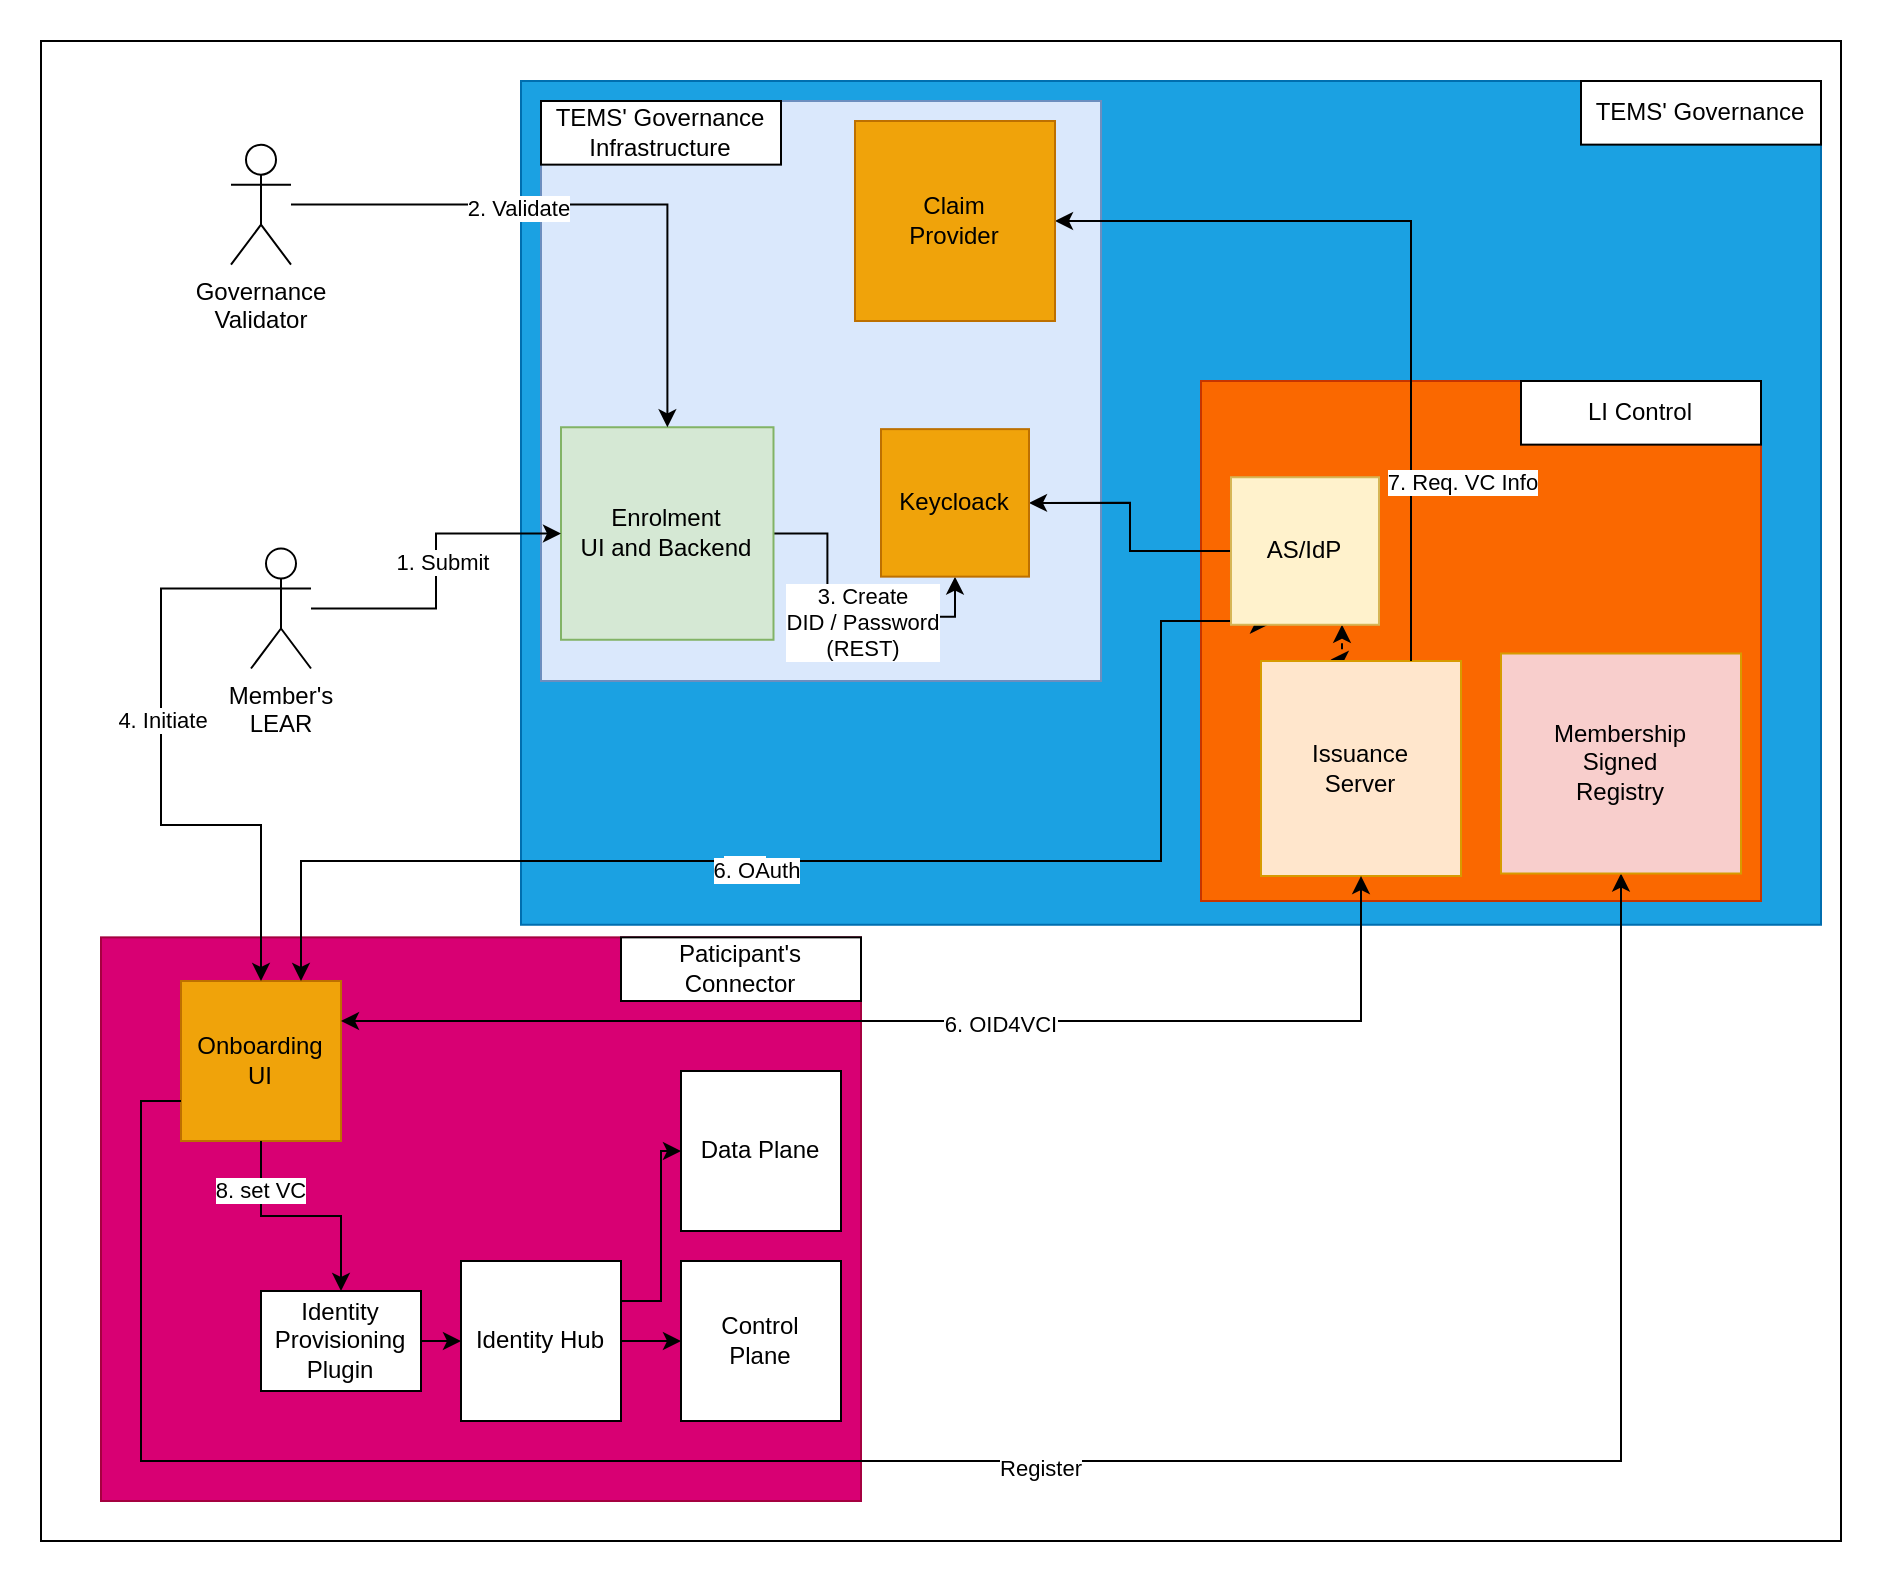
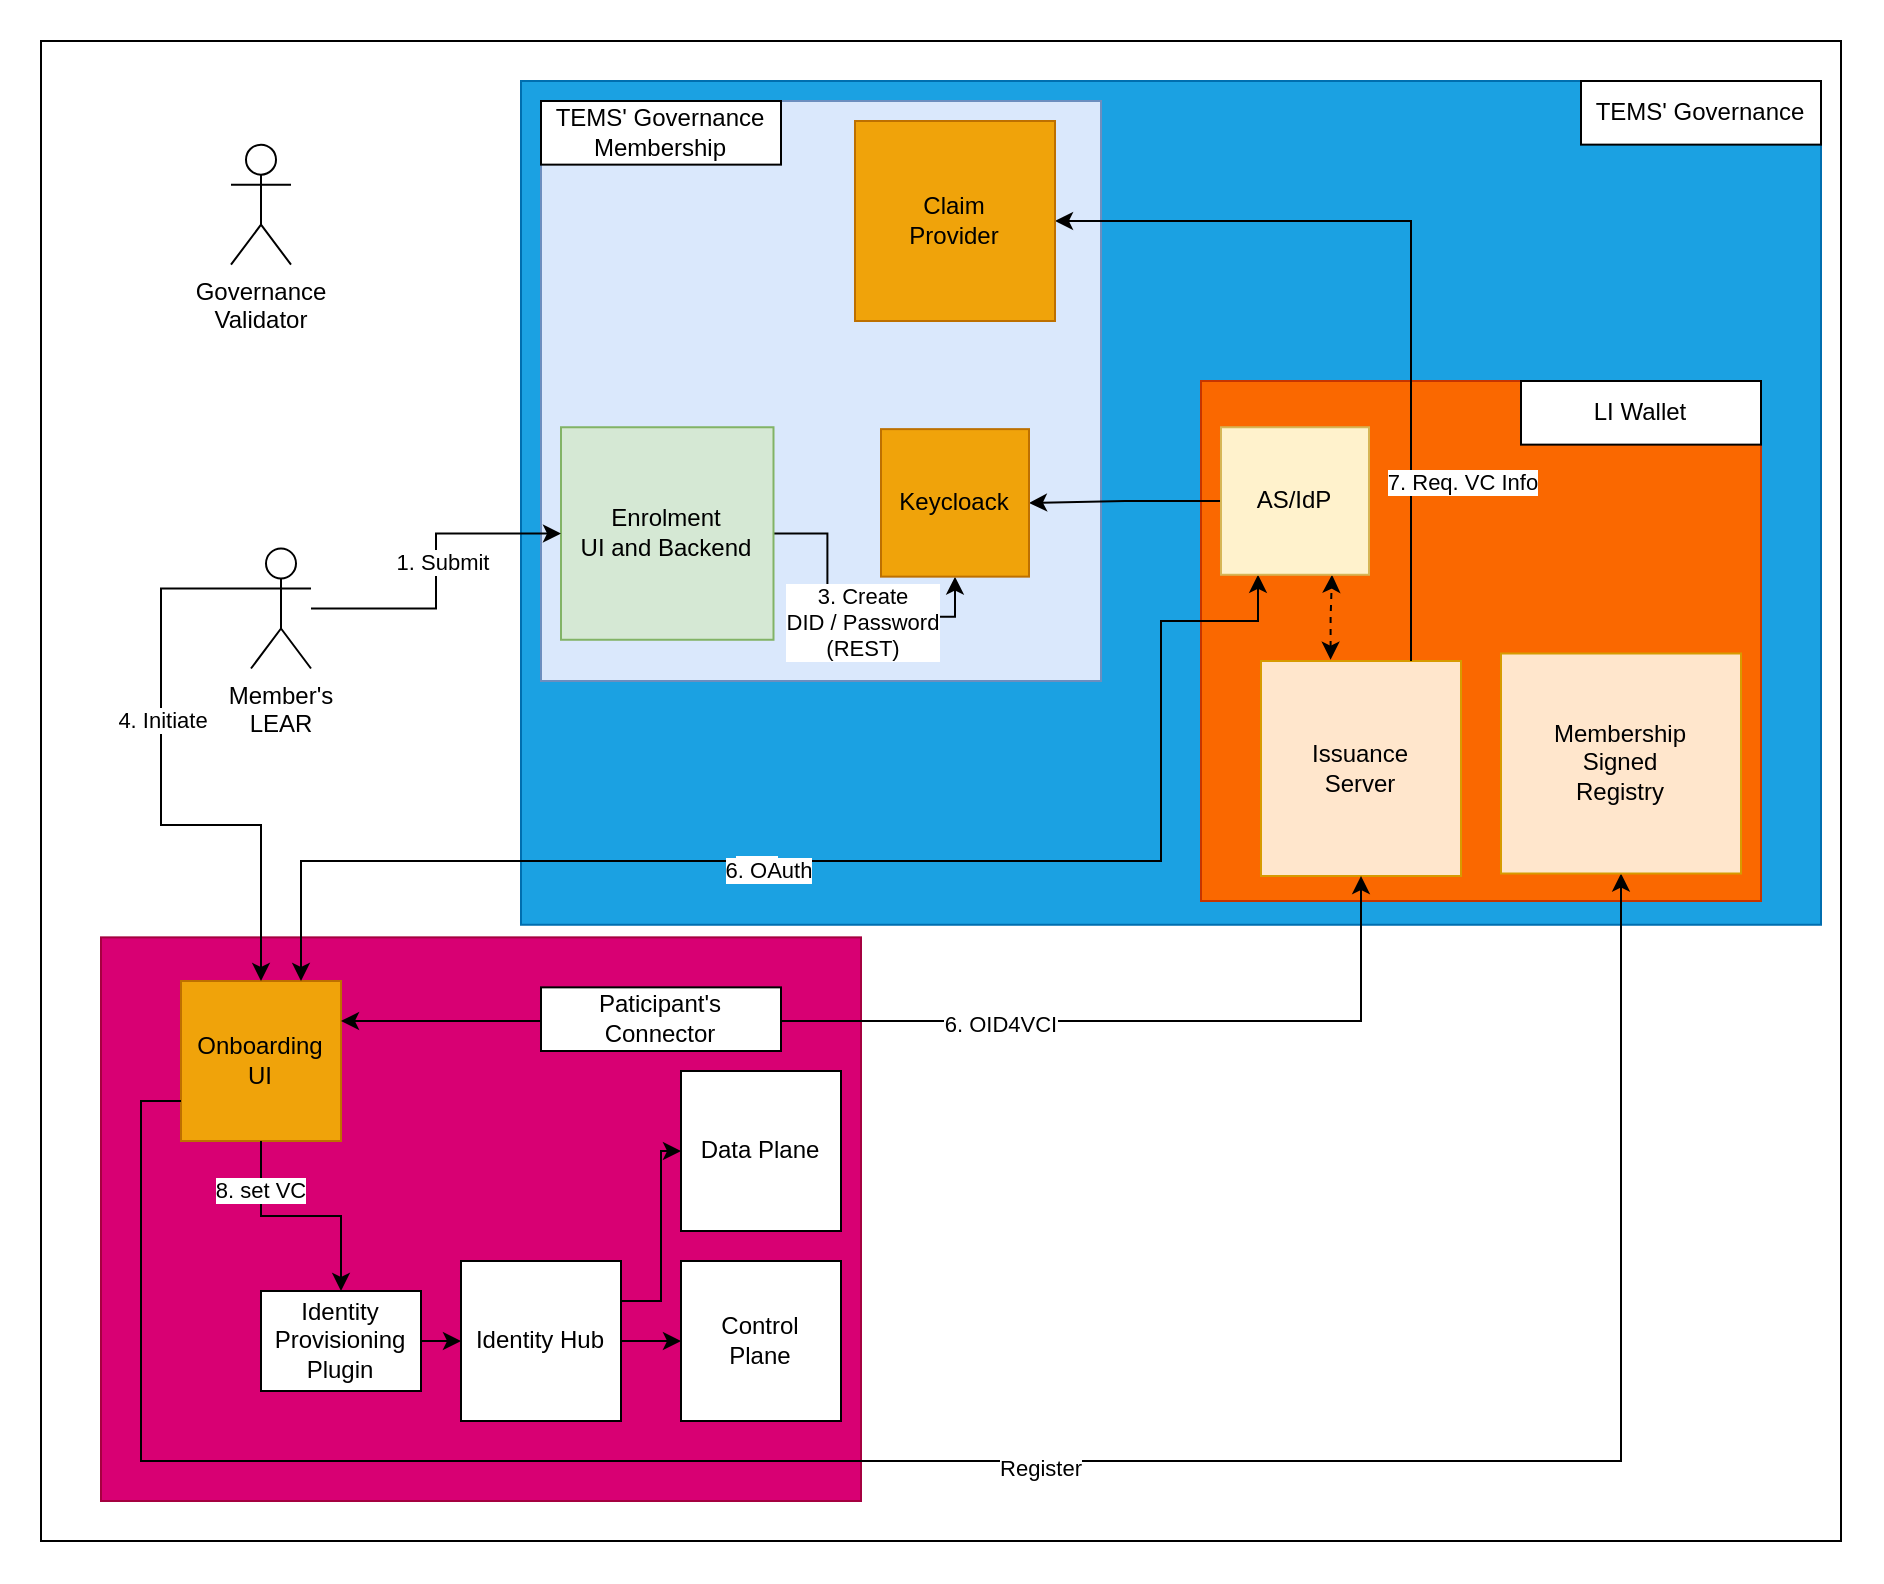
node "TEMS' Governance Infrastructure": label "TEMS' Governance Infrastructure" -> "TEMS' Governance Membership"
edge "Governance Validator" -> "Enrolment UI and Backend": removed, label "2. Validate"
node "LI Control": label "LI Control" -> "LI Wallet"
node "AS/IdP": moved (1305, 551) -> (1295, 501)
node "Membership Signed Registry": fillcolor #f8cecc -> #ffe6cc
node "Paticipant's Connector": moved (741, 969) -> (661, 1019)
